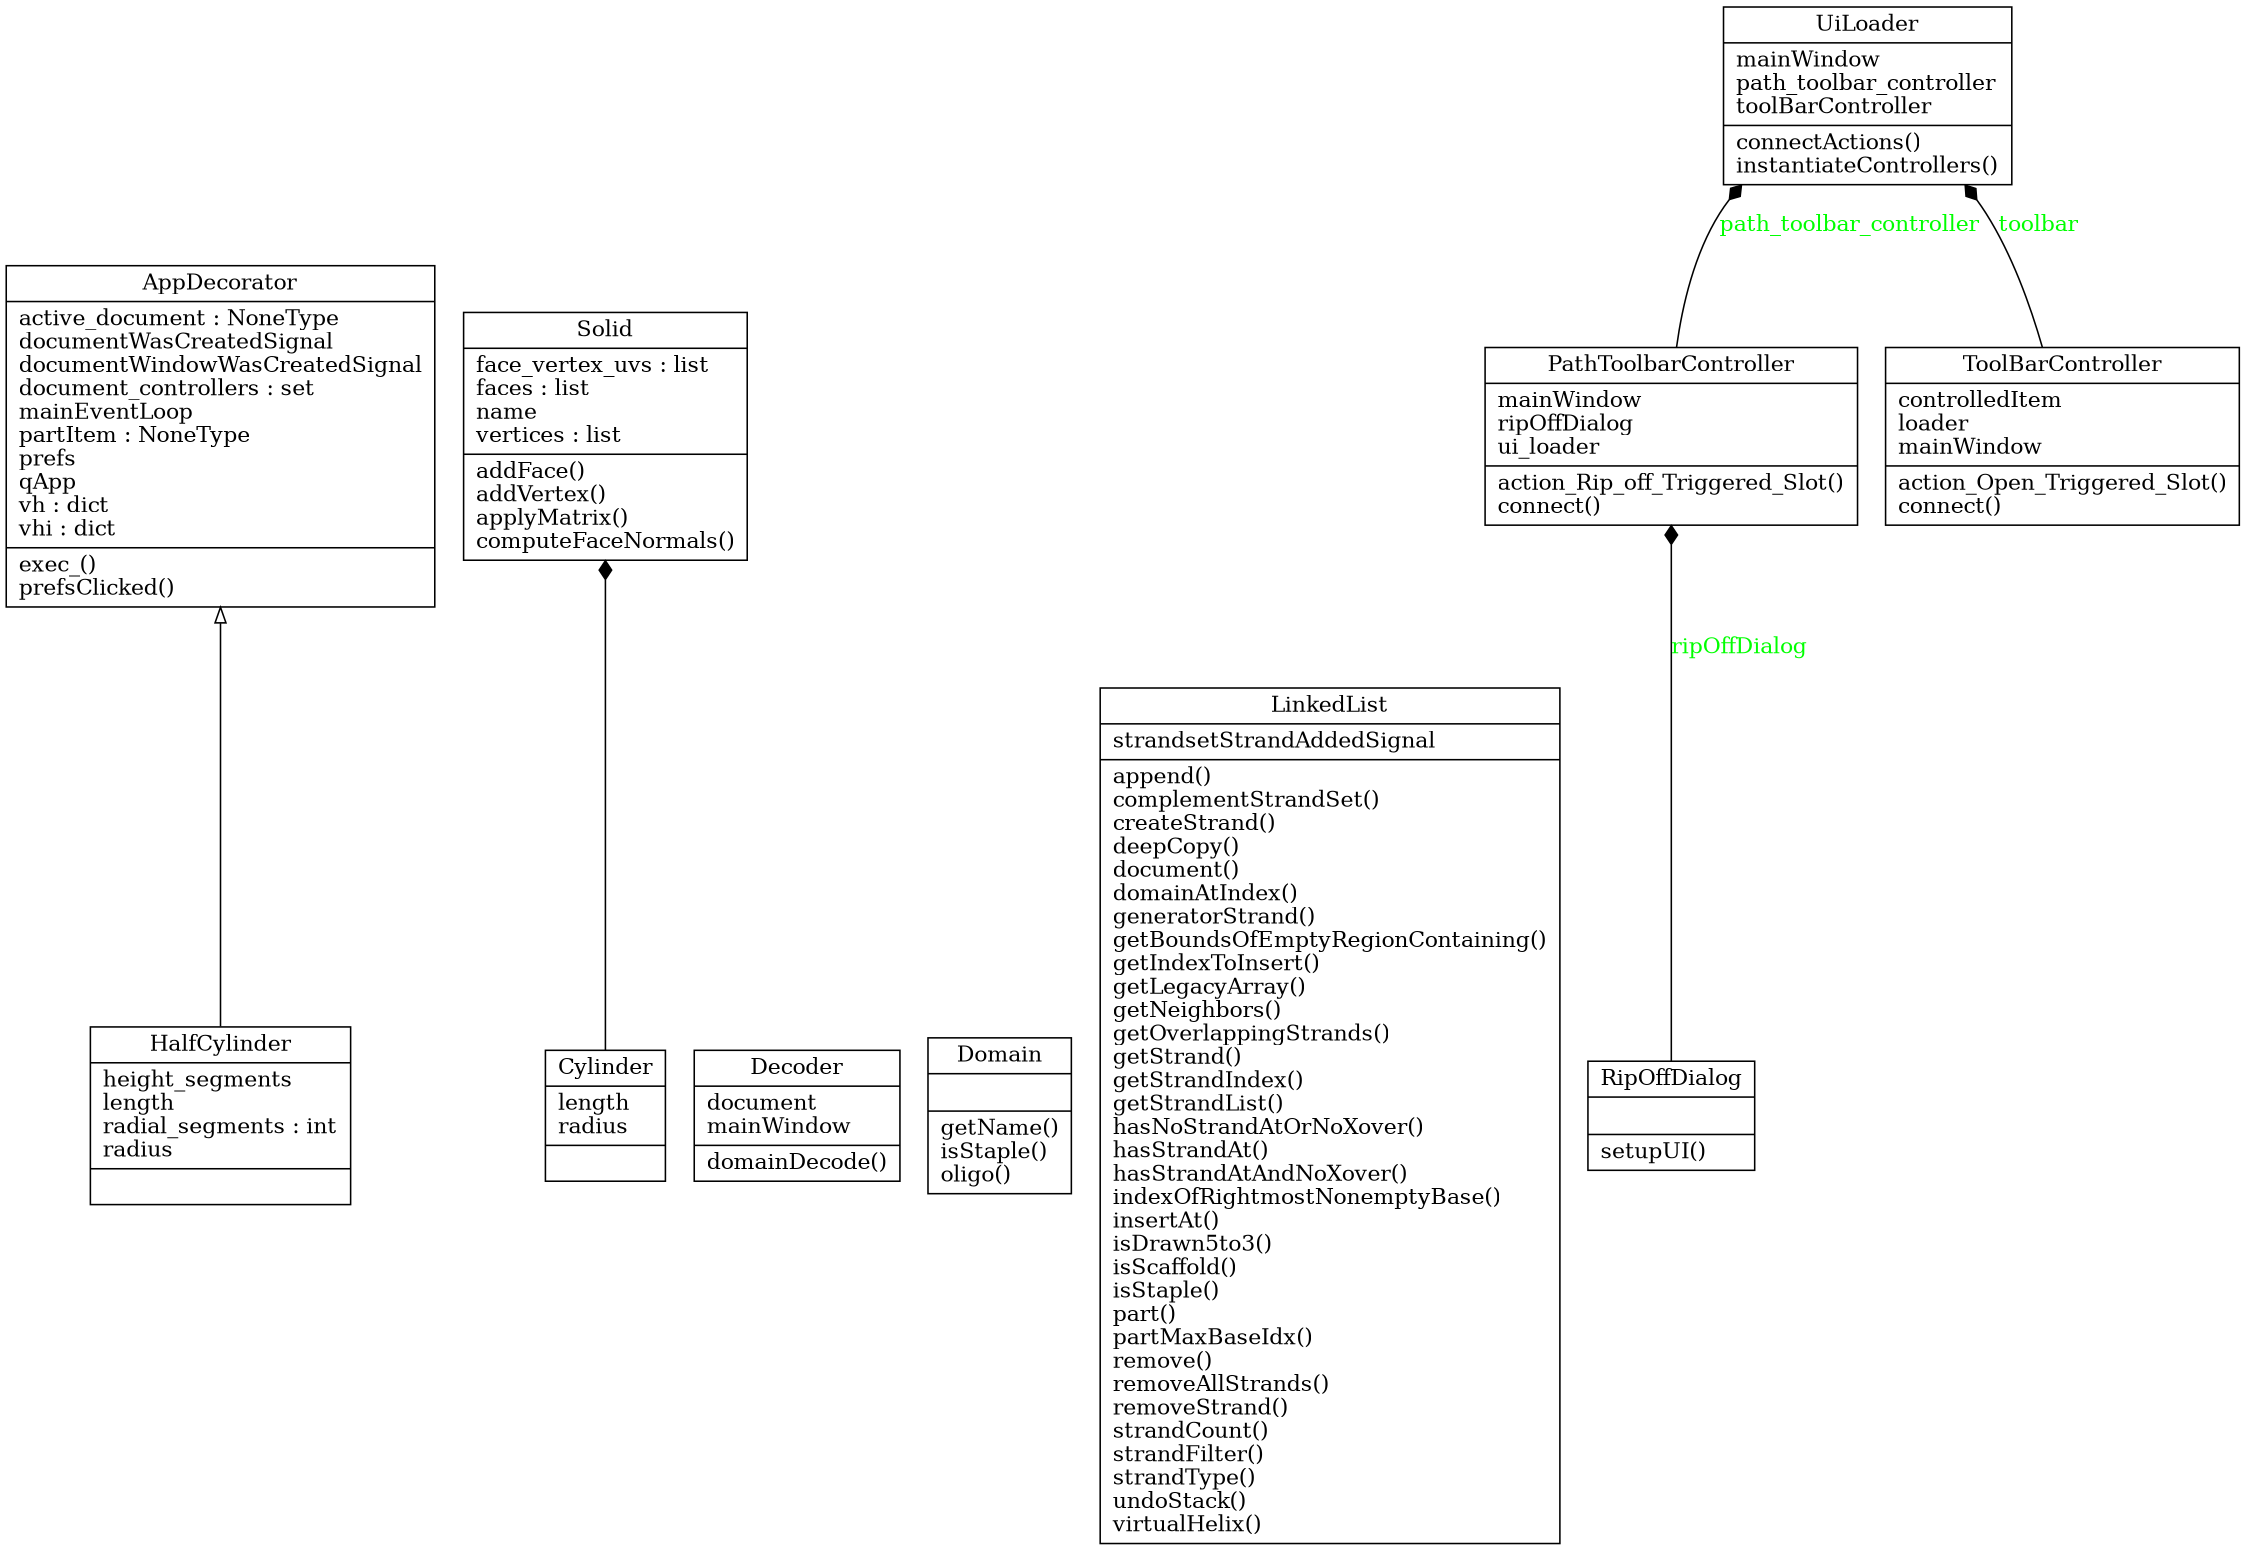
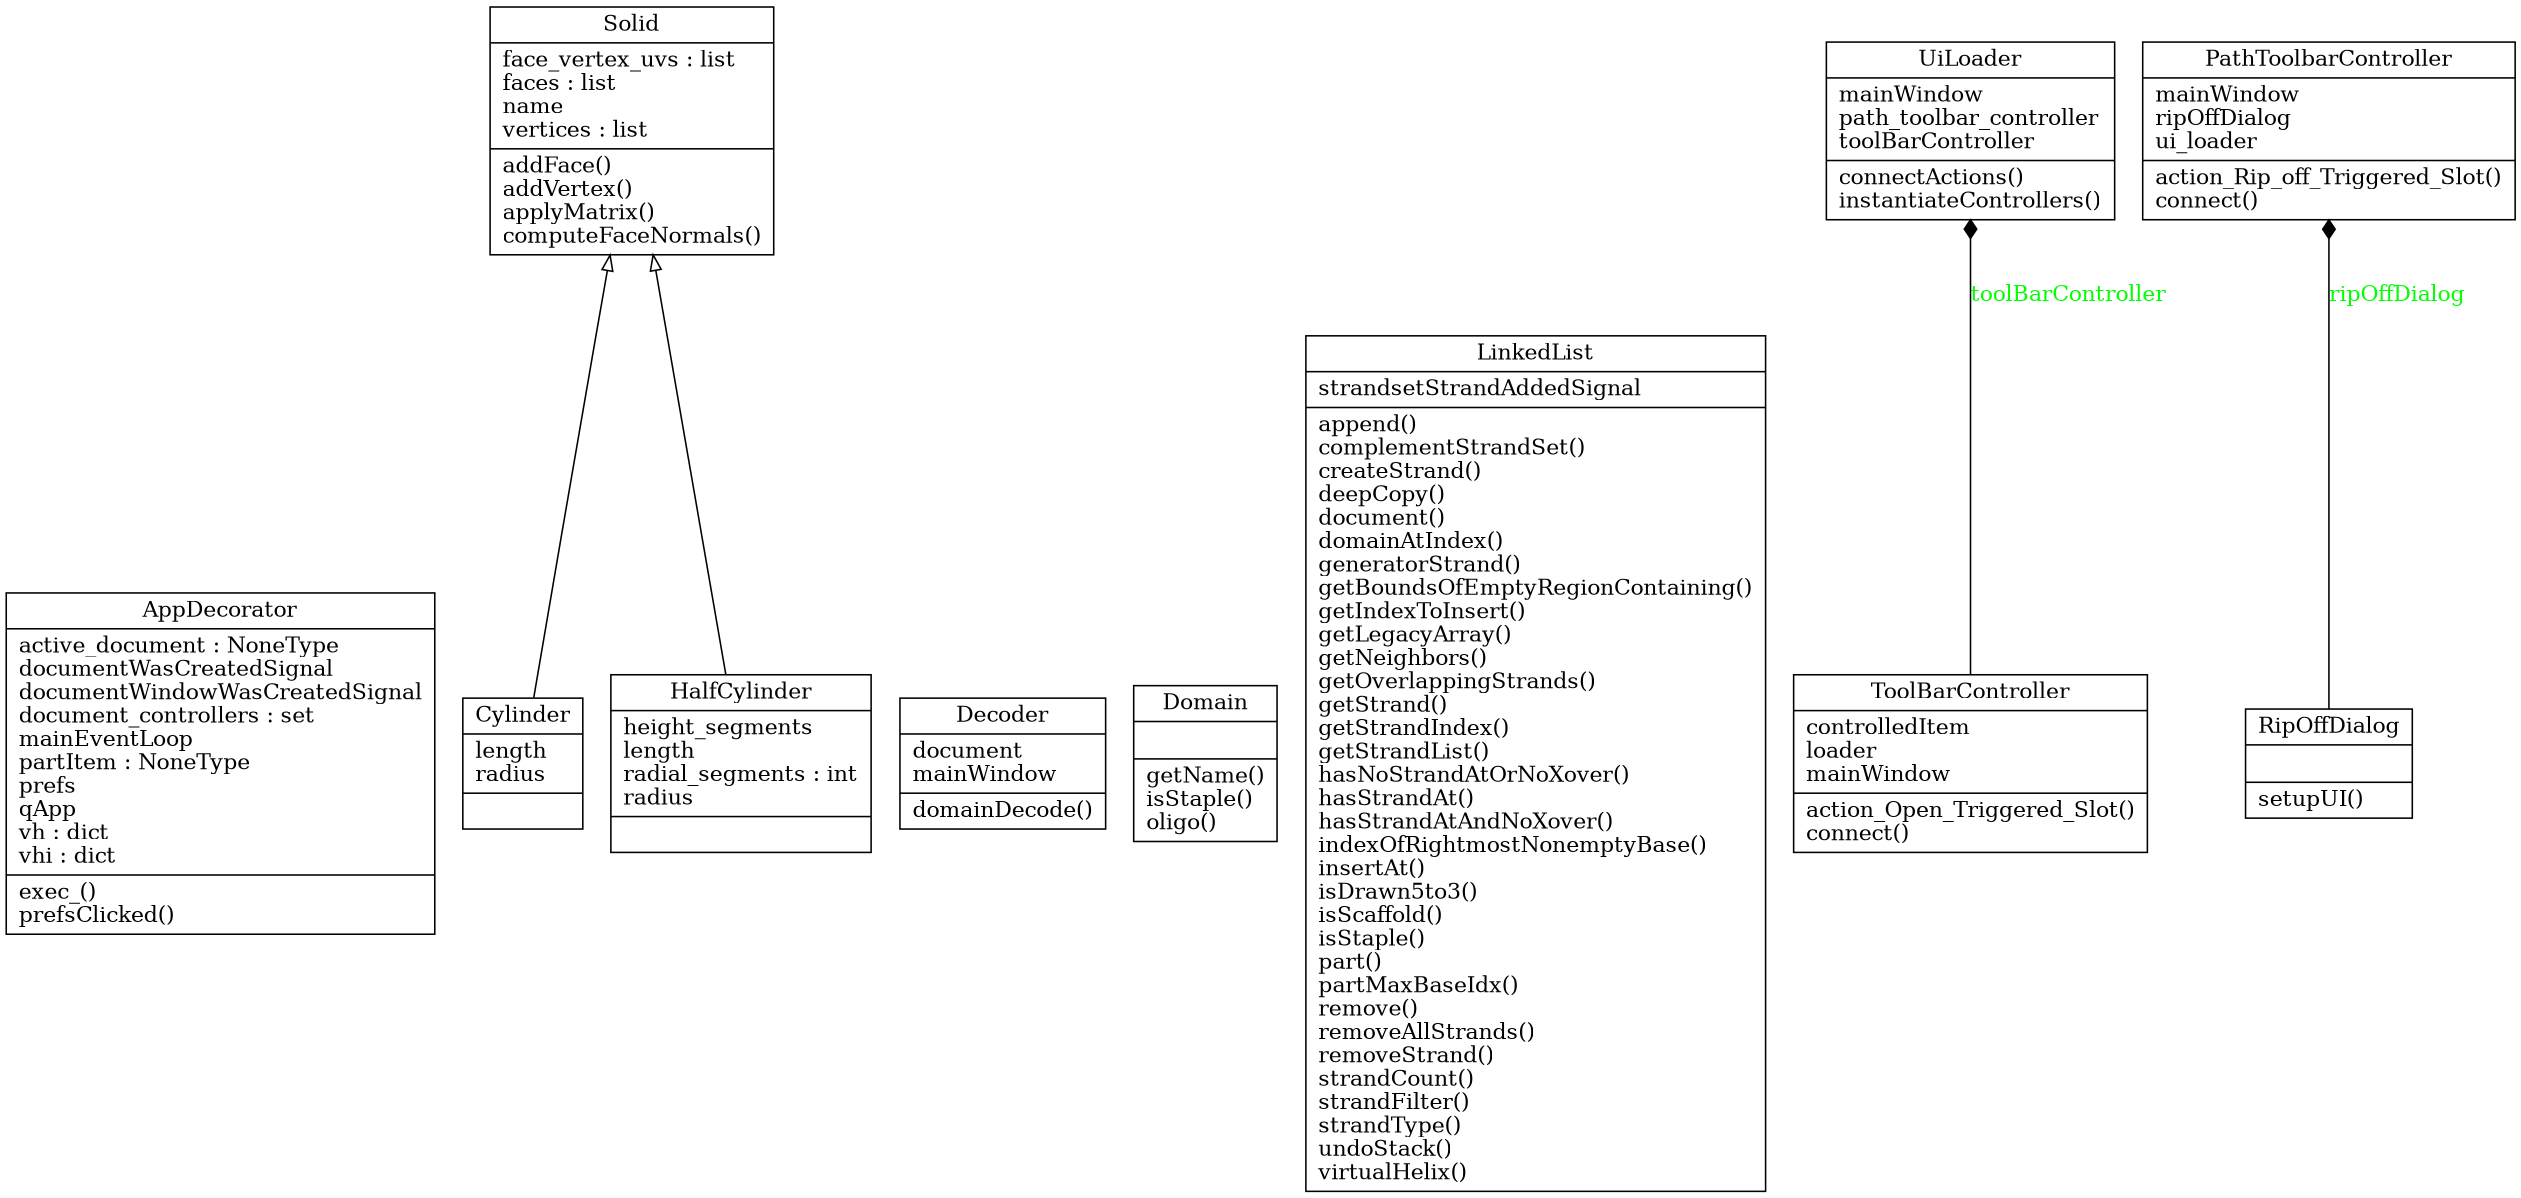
edge "ToolBarController" -> "UiLoader": label "toolbar" -> "toolBarController"
edge "PathToolbarController" -> "UiLoader": removed, label "path_toolbar_controller"
edge "Cylinder" -> "Solid": arrowhead diamond -> empty
edge "HalfCylinder" -> "AppDecorator": now "HalfCylinder" -> "Solid"
